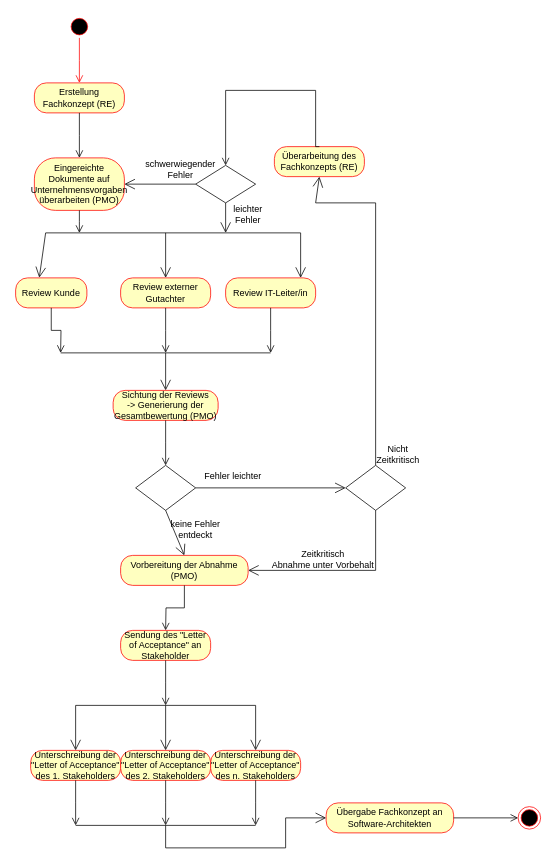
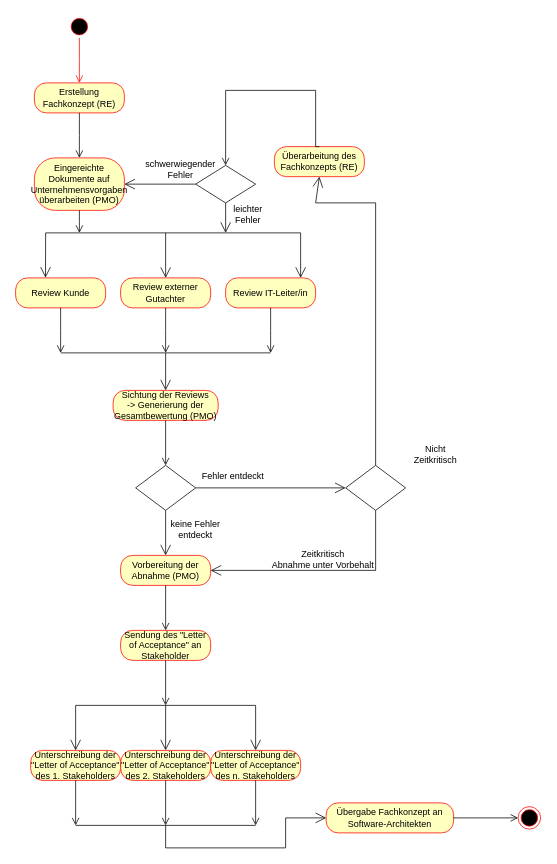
node "Review Kunde": size 71x30 -> 90x30
node "Nicht Zeitkritisch": moved (398, 454) -> (435, 454)
node "Fehler leichter": label "Fehler leichter" -> "Fehler entdeckt"
node "Vorbereitung der Abnahme (PMO)": size 128x30 -> 90x30
